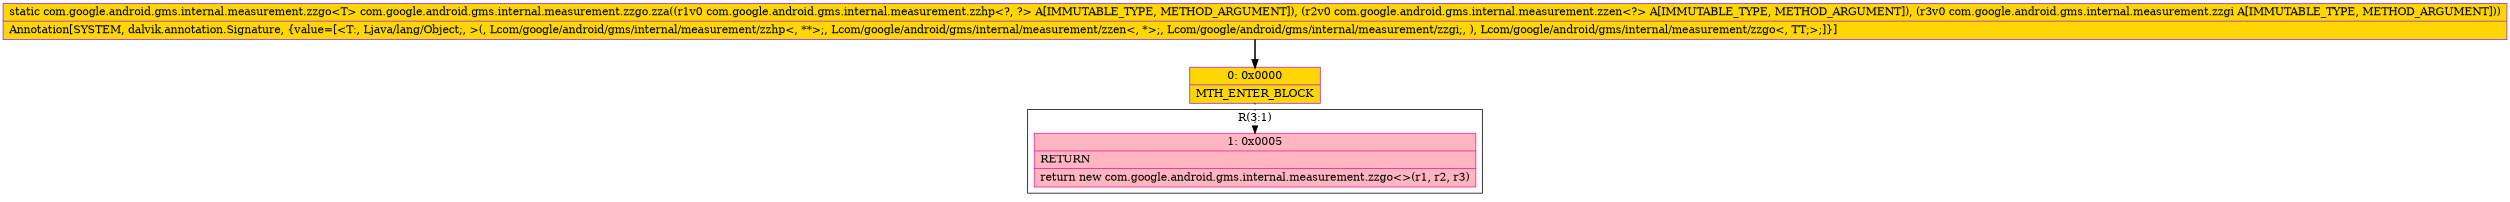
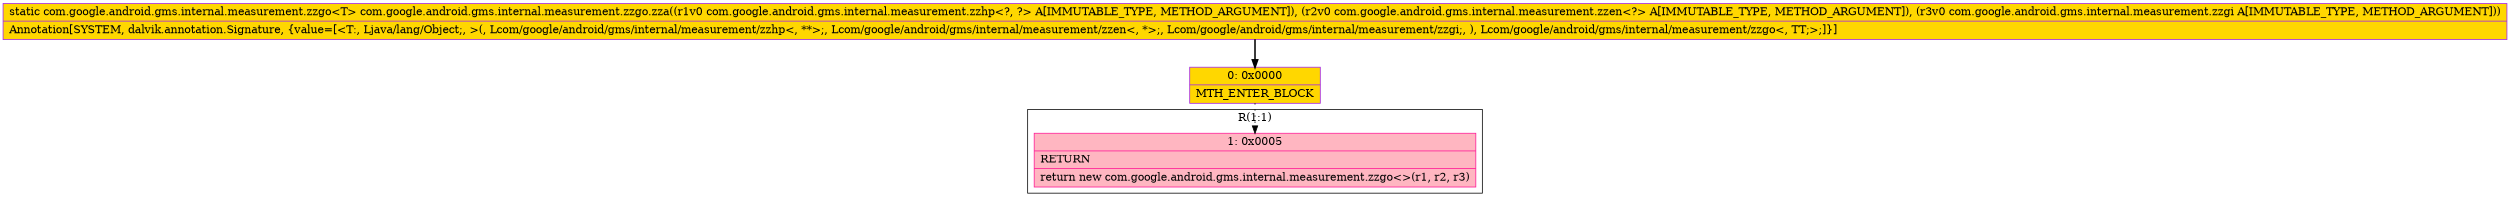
cluster "R(3:1)": label "R(3:1)" -> "R(1:1)"
